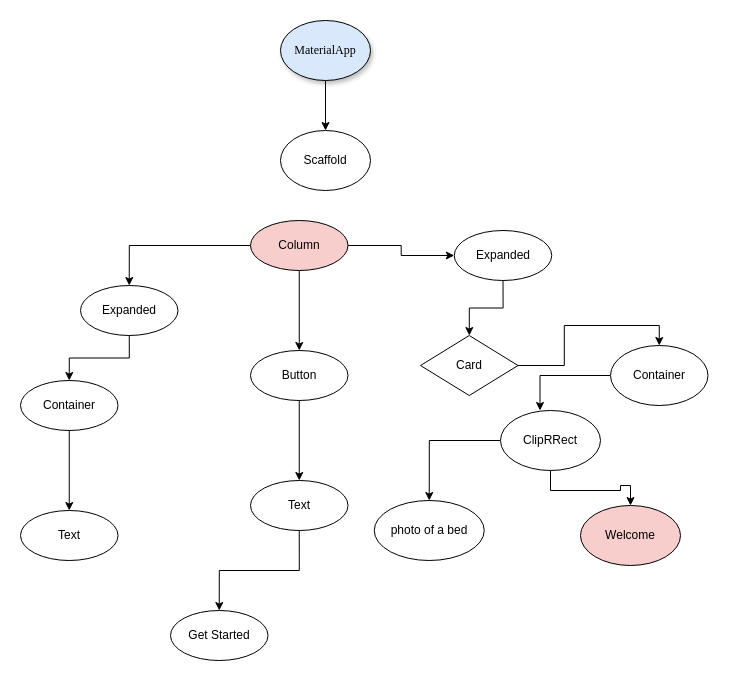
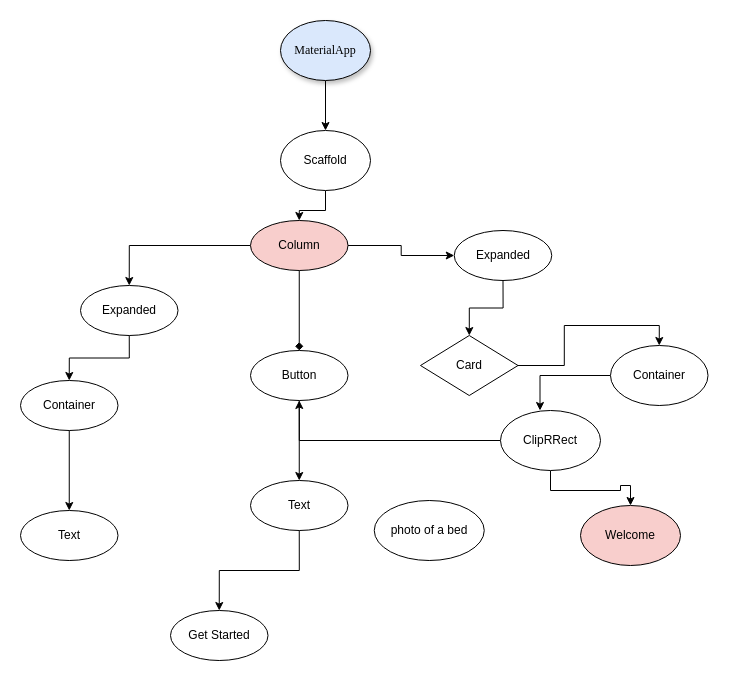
edge "Scaffold" -> "Column": added
edge "Column" -> "Button": arrowhead classic -> diamond
edge "ClipRRect" -> "photo of a bed": now "ClipRRect" -> "Button"
